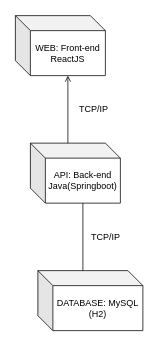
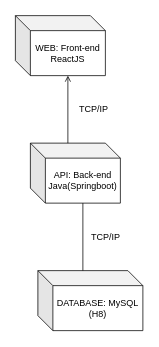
node "DATABASE: MySQL (H2)": label "DATABASE: MySQL (H2)" -> "DATABASE: MySQL (H8)"
